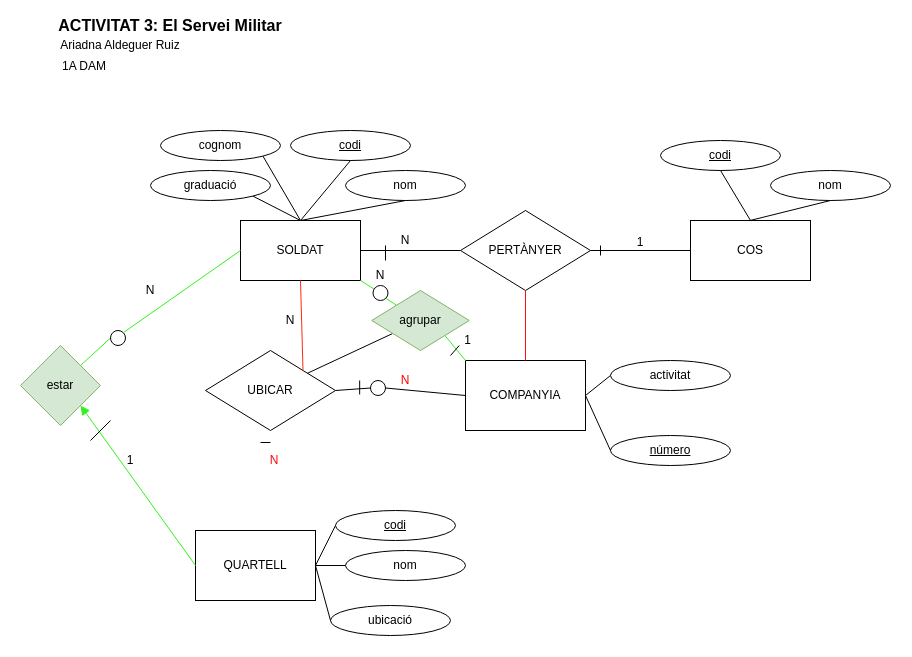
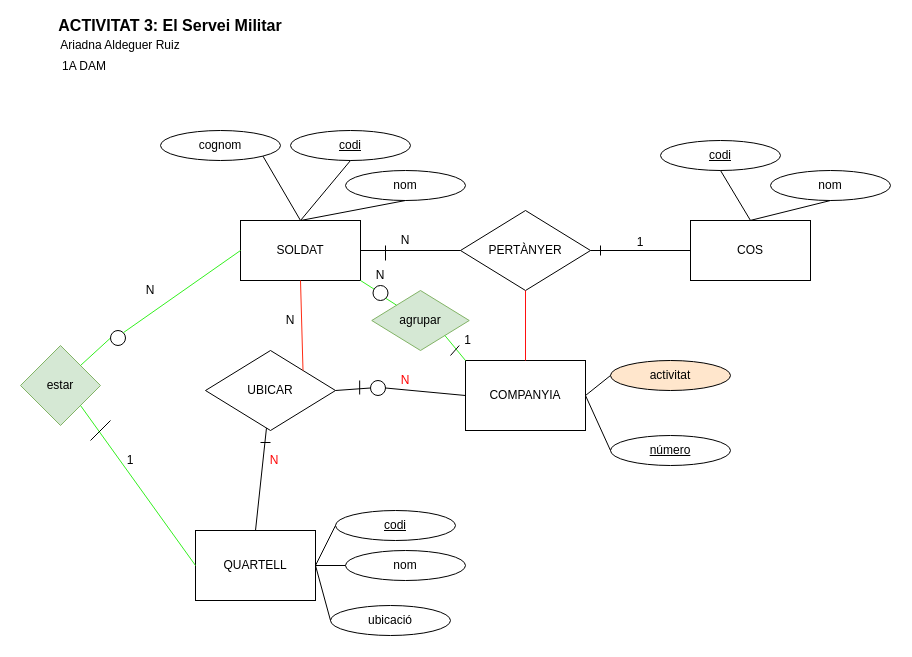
node "graduació": removed
edge "graduació" -- "SOLDAT": removed
edge "agrupar" -- "UBICAR": now "QUARTELL" -- "UBICAR"
node "activitat": fillcolor #ffffff -> #ffe6cc
edge "QUARTELL" -> "estar": arrowhead block -> none
